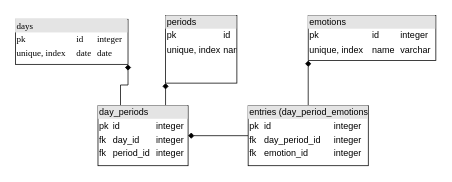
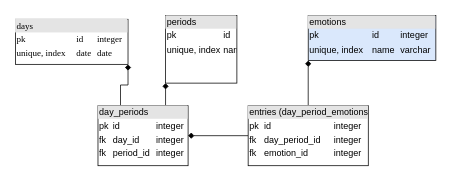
node "emotions pk id integer unique, index name varchar": fillcolor #ffffff -> #dae8fc
